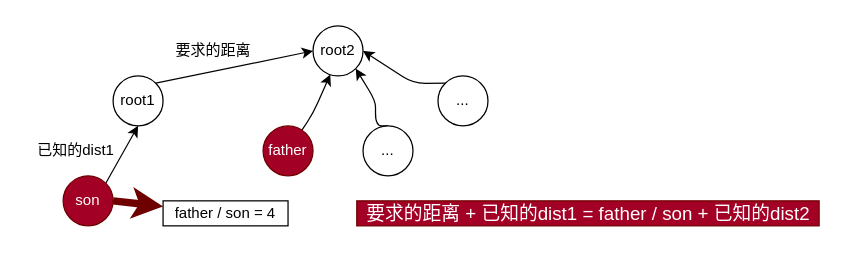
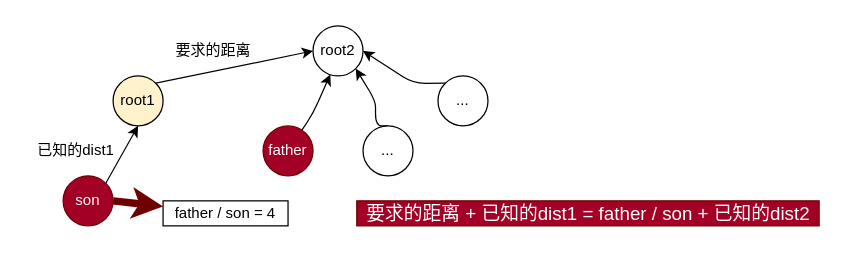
node "root1": fillcolor #ffffff -> #fff2cc
